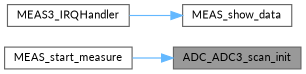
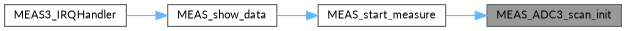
edge "MEAS_show_data" -> "MEAS_start_measure": added
node "ADC_ADC3_scan_init": label "ADC_ADC3_scan_init" -> "MEAS_ADC3_scan_init"
